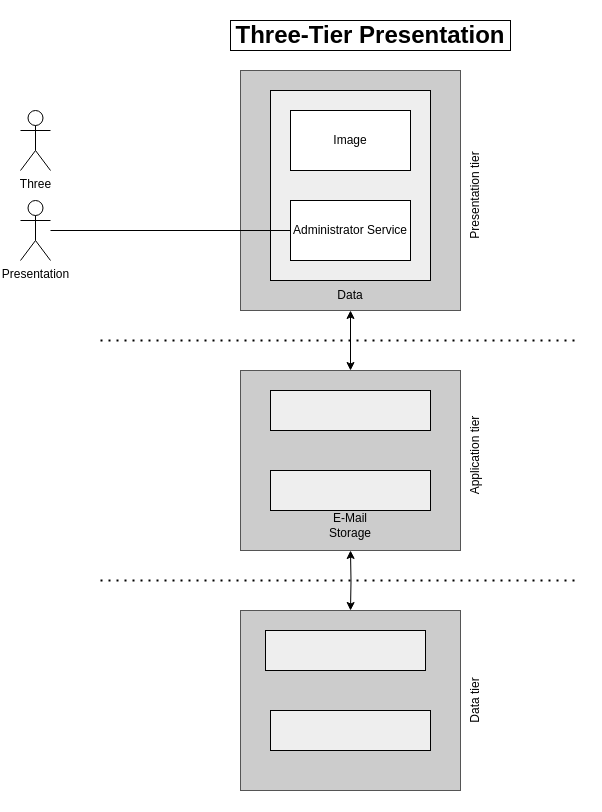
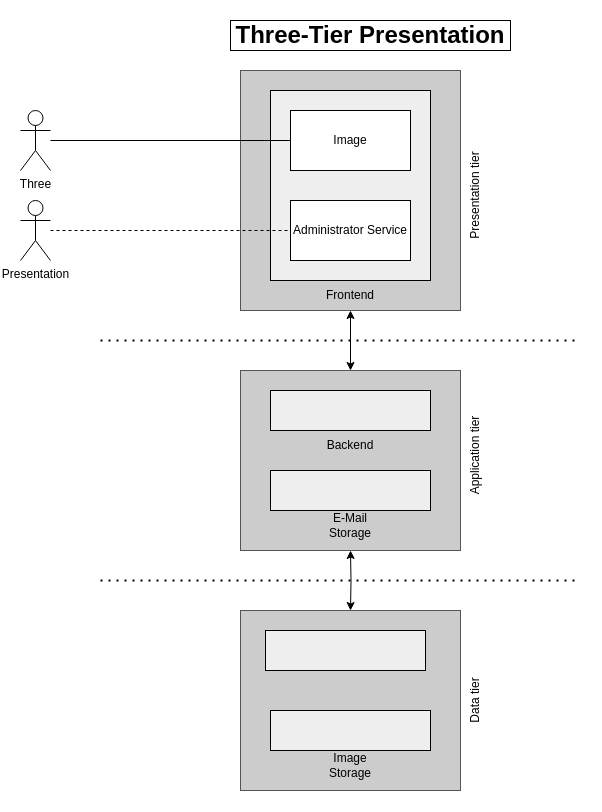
edge "Three" -- "Image": added
edge "Presentation" -- "Administrator Service": style solid -> dashed
node "Data": label "Data" -> "Frontend"
node "Backend": added
node "Image Storage": added
